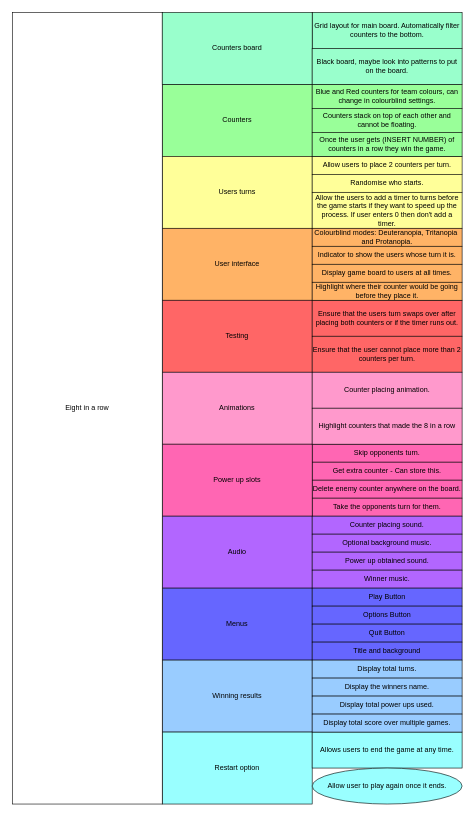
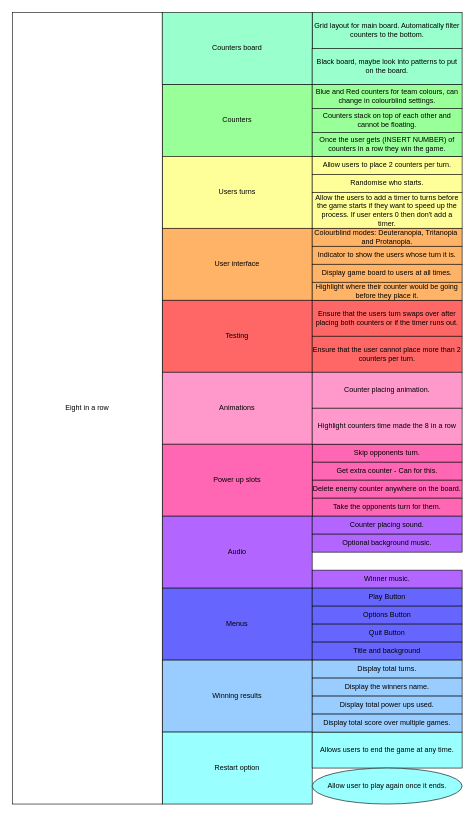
node "Highlight counters that made the 8 in a row": label "Highlight counters that made the 8 in a row" -> "Highlight counters time made the 8 in a row"
node "Get extra counter - Can store this.": label "Get extra counter - Can store this." -> "Get extra counter - Can for this."
node "Power up obtained sound.": removed
